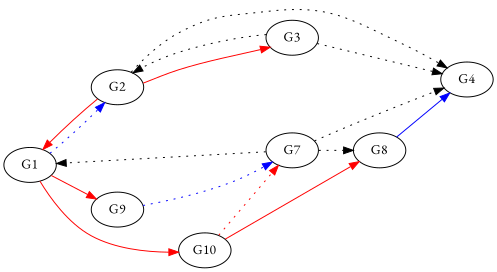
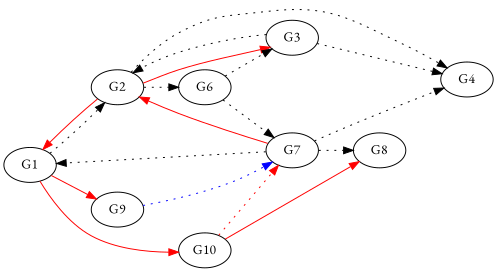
node "G6": added
edge "G8" -> "G4": removed
edge "G7" -> "G2": added
edge "G1" -> "G2": color blue -> black
